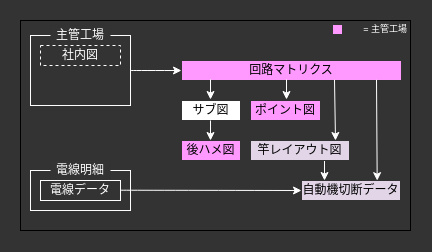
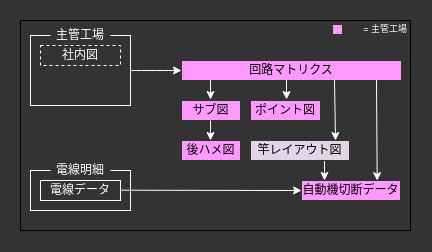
node "サブ図": fillcolor #ffffff -> #ff99ff
node "自動機切断データ": fillcolor #e1d5e7 -> #ff99ff
